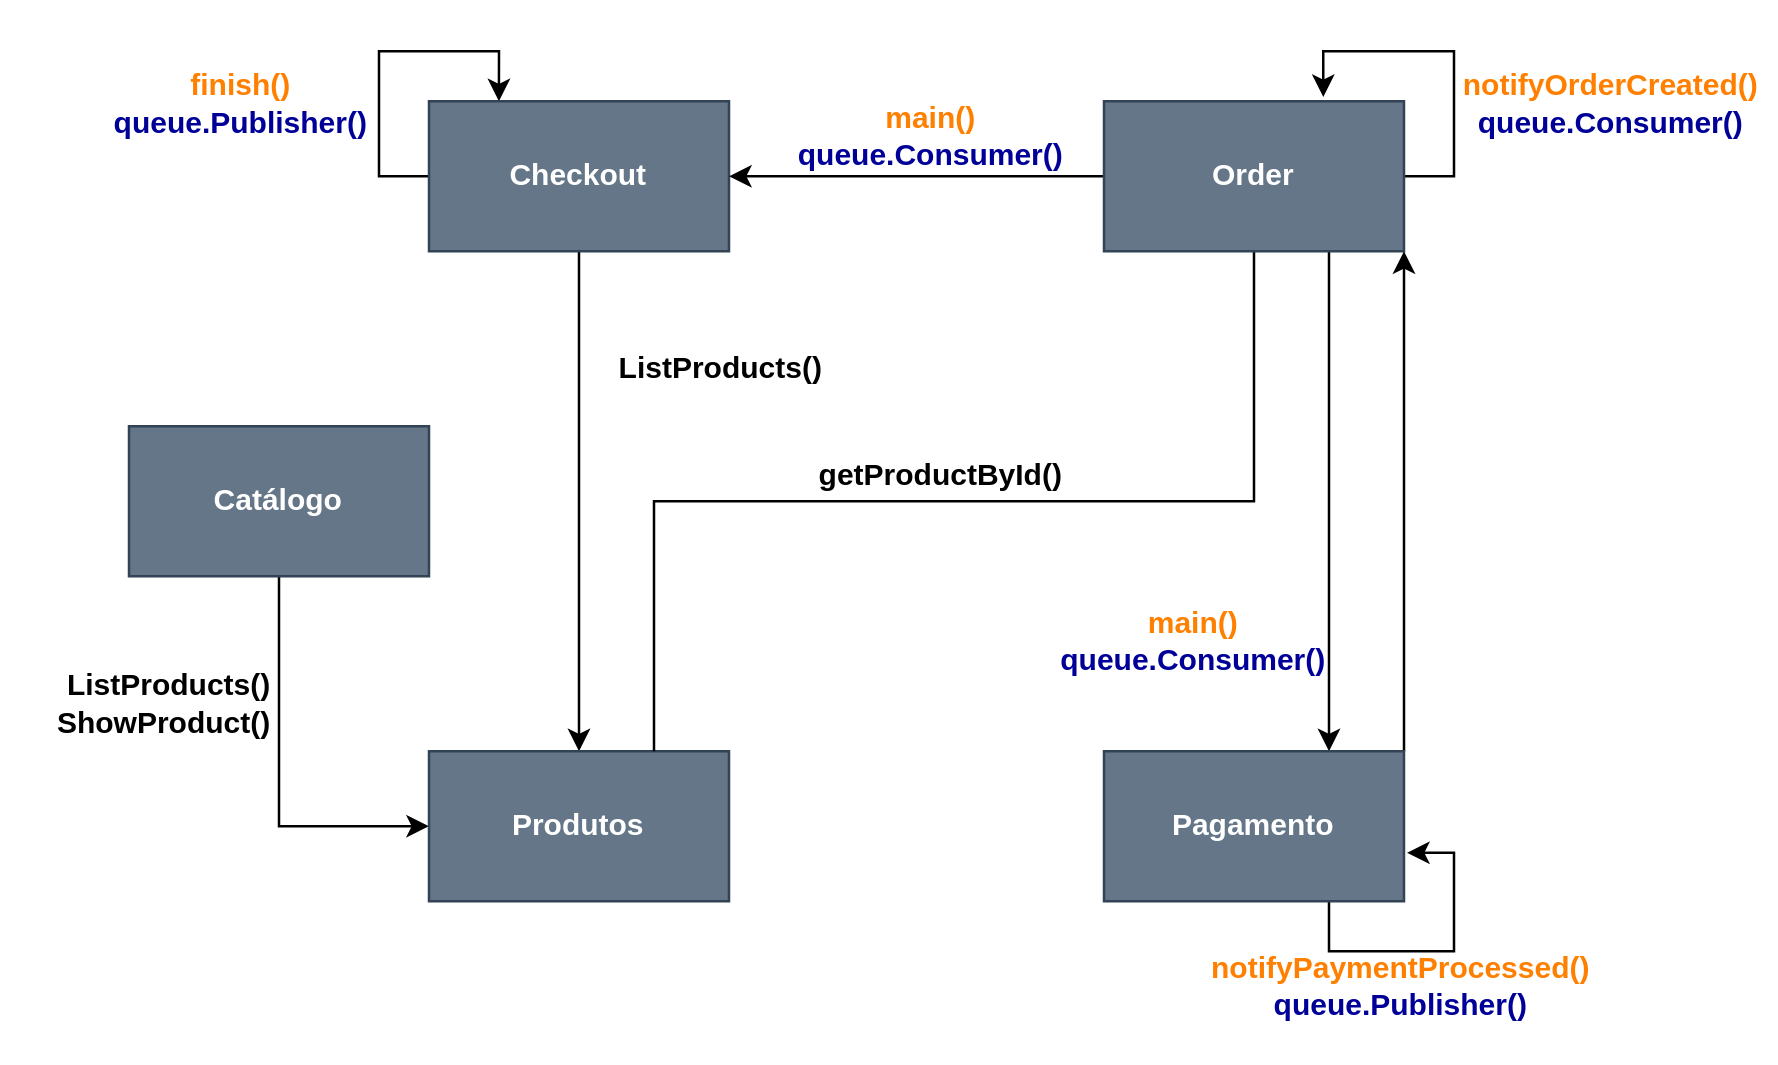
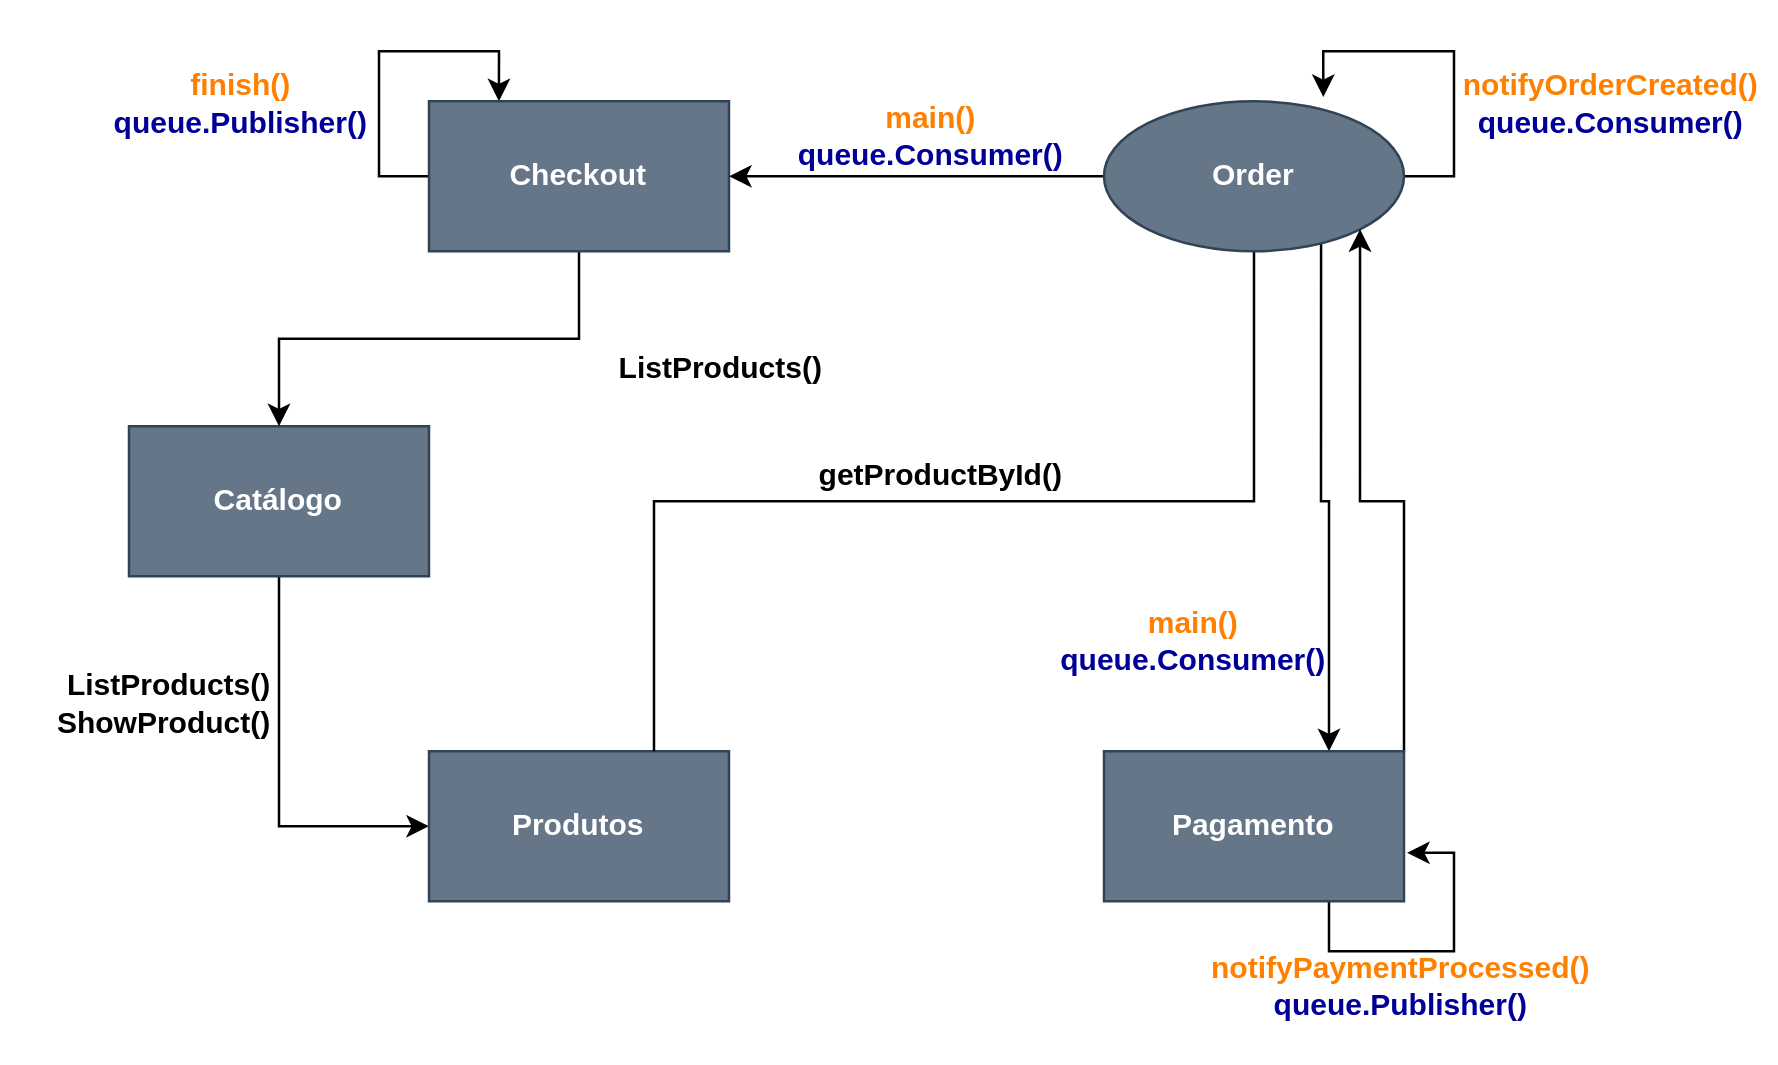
node "Order": shape rectangle -> ellipse
edge "Checkout" -> "Produtos": now "Checkout" -> "Catálogo"
